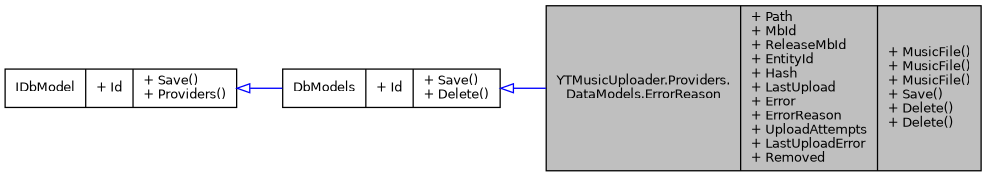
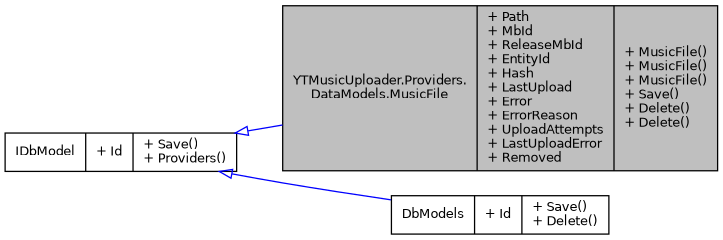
edge "YTMusicUploader.Providers." -> "DbModels": now "YTMusicUploader.Providers." -> "IDbModel"
node "YTMusicUploader.Providers.": text "DataModels.ErrorReason" -> "DataModels.MusicFile"
